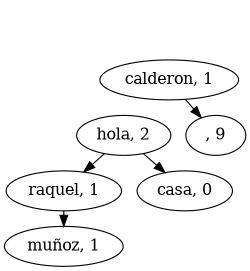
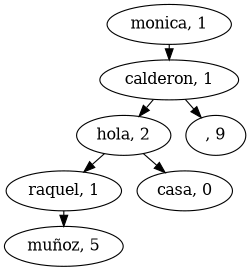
node "monica, 1": added
edge "calderon, 1" -- "hola, 2": added
node "muñoz, 1": label "muñoz, 1" -> "muñoz, 5"
